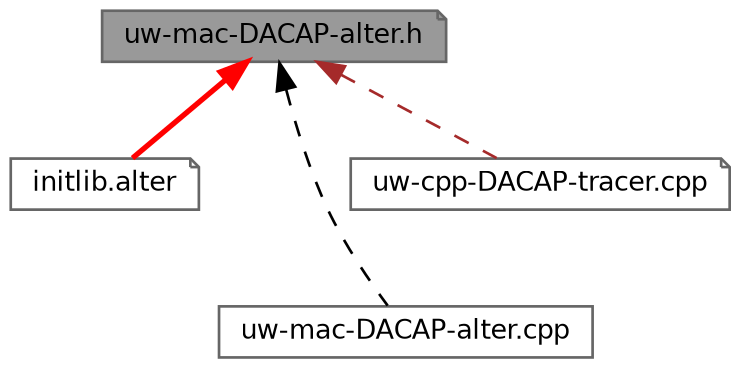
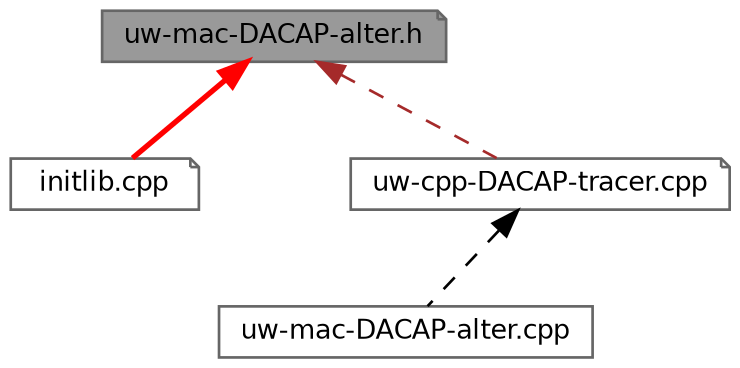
node "initlib.alter": label "initlib.alter" -> "initlib.cpp"
edge "uw-mac-DACAP-alter.cpp" -> "uw-mac-DACAP-alter.h": now "uw-mac-DACAP-alter.cpp" -> "uw-cpp-DACAP-tracer.cpp"
